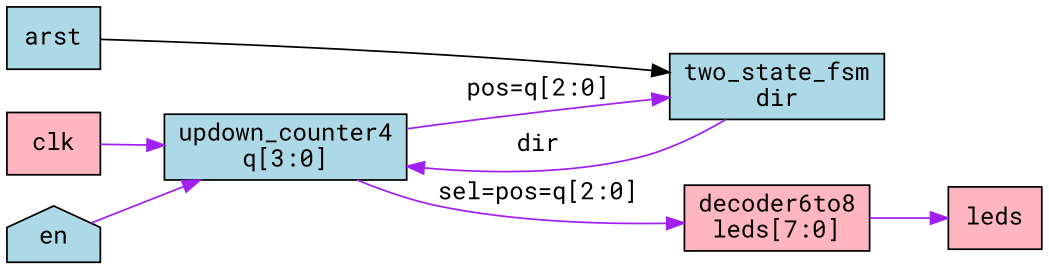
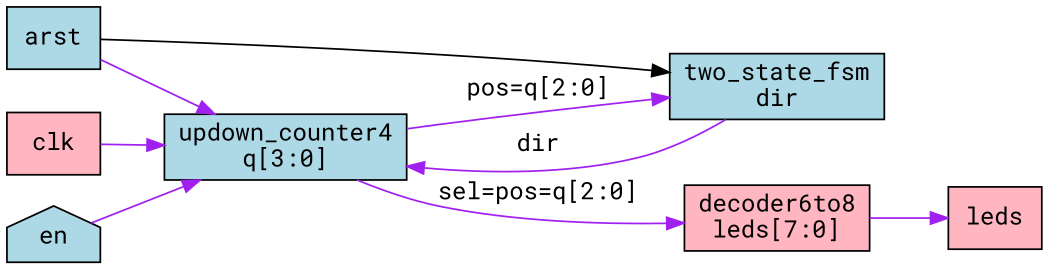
edge "arst" -> "updown_counter4 q[3:0]": added
